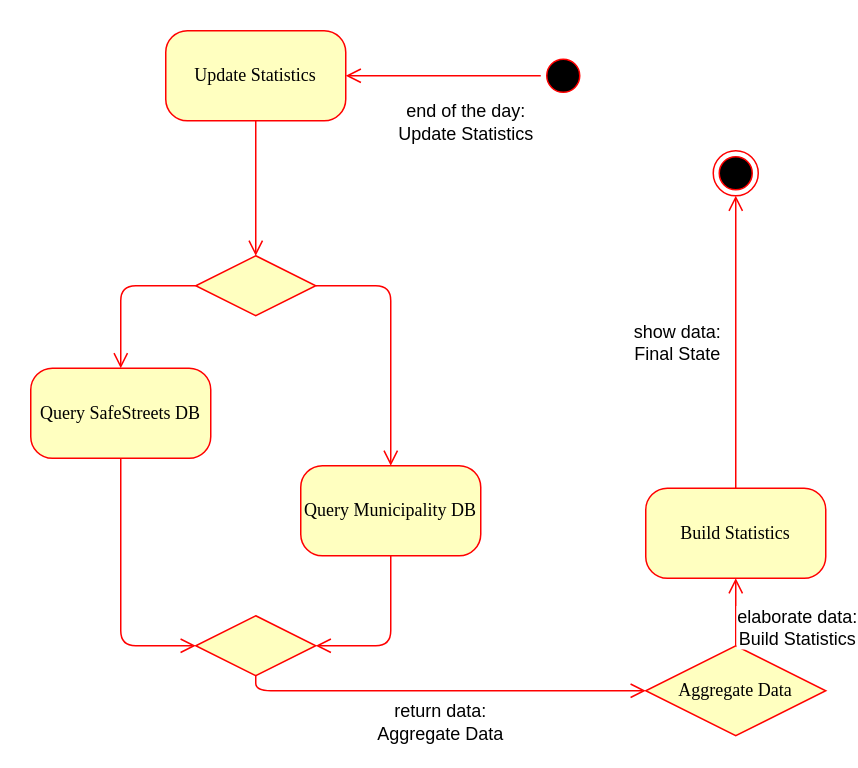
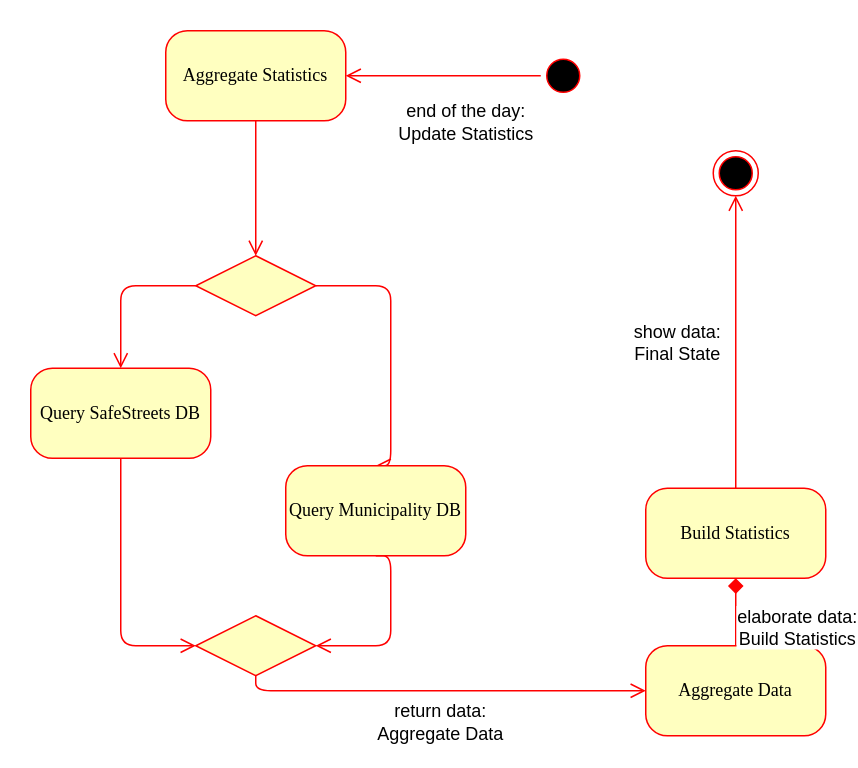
node "Update Statistics": label "Update Statistics" -> "Aggregate Statistics"
node "Query Municipality DB": moved (391, 511) -> (376, 511)
edge "Aggregate Data" -> "Build Statistics": arrowhead open -> diamond
node "Aggregate Data": shape diamond -> rounded rectangle
